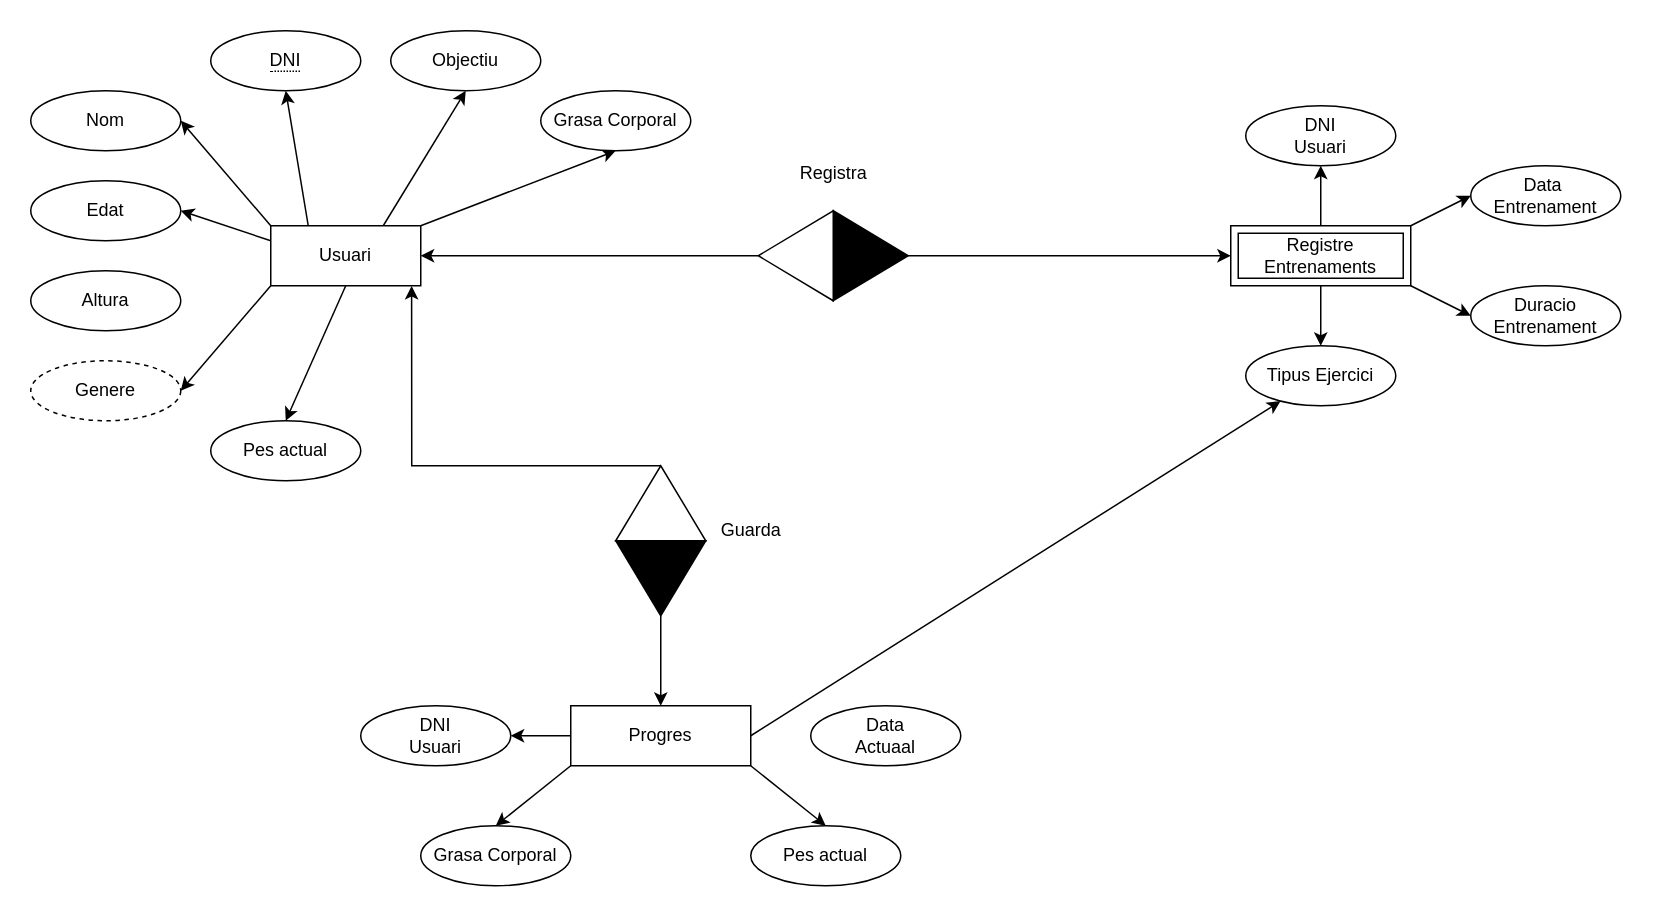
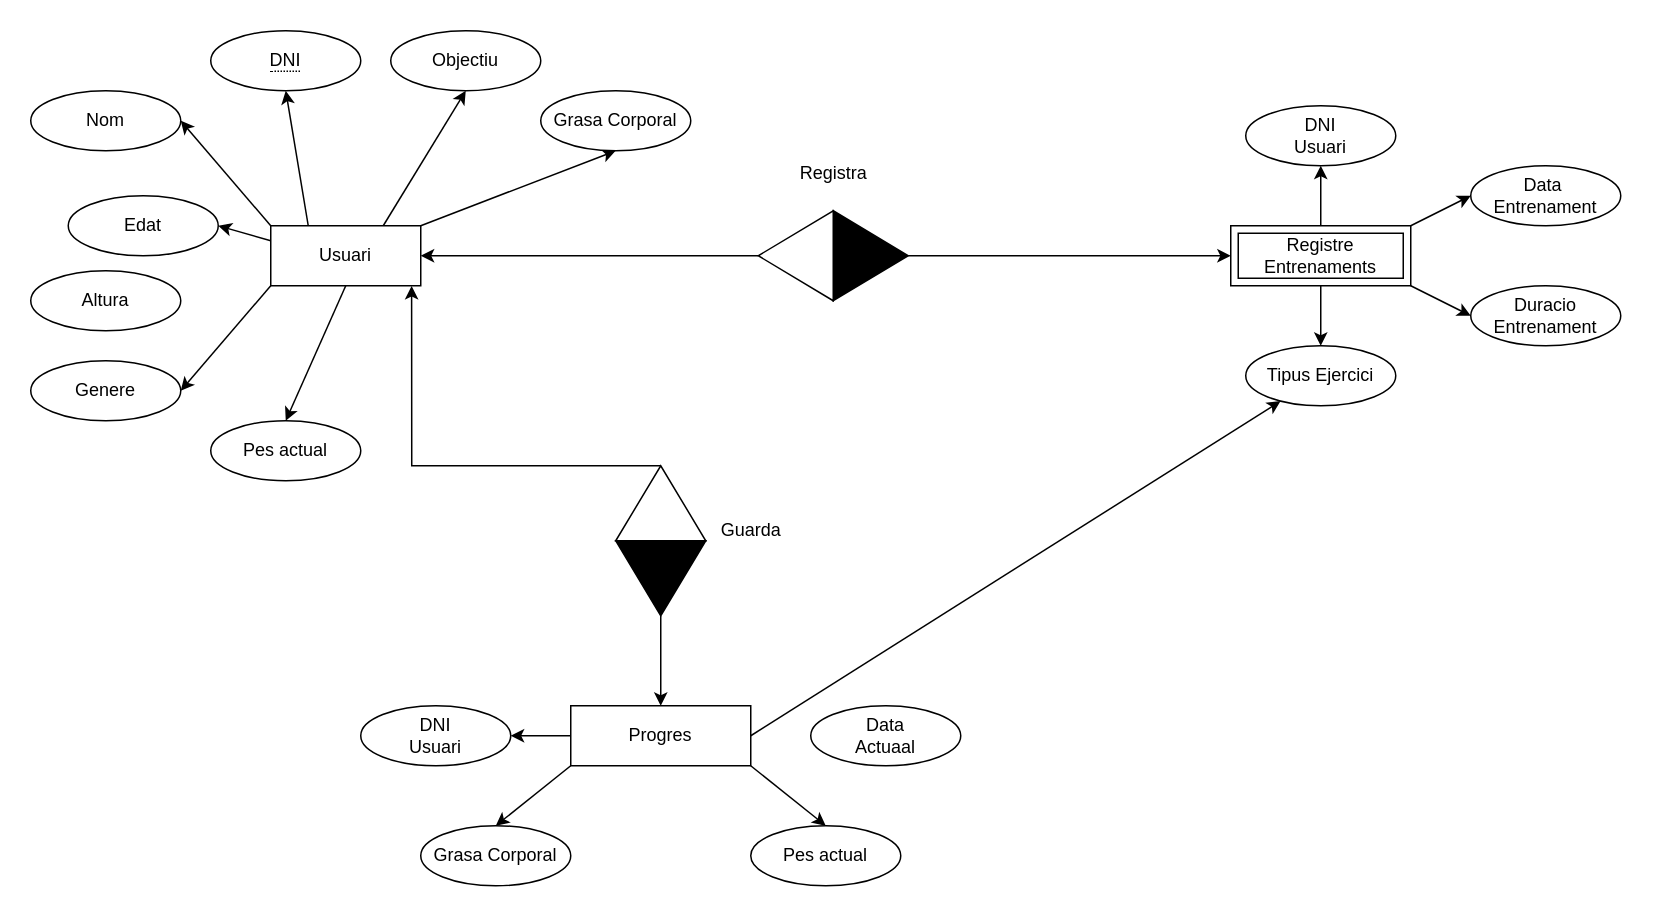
node "Edat": moved (106, 211) -> (143, 226)
node "Genere": style dashed -> solid
